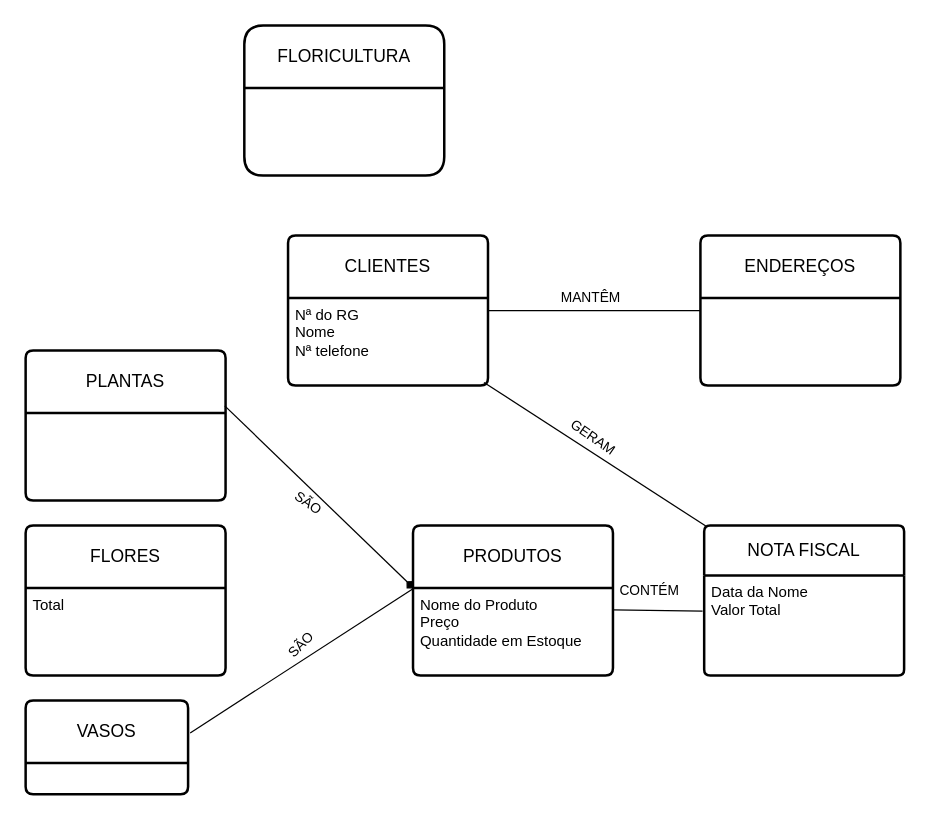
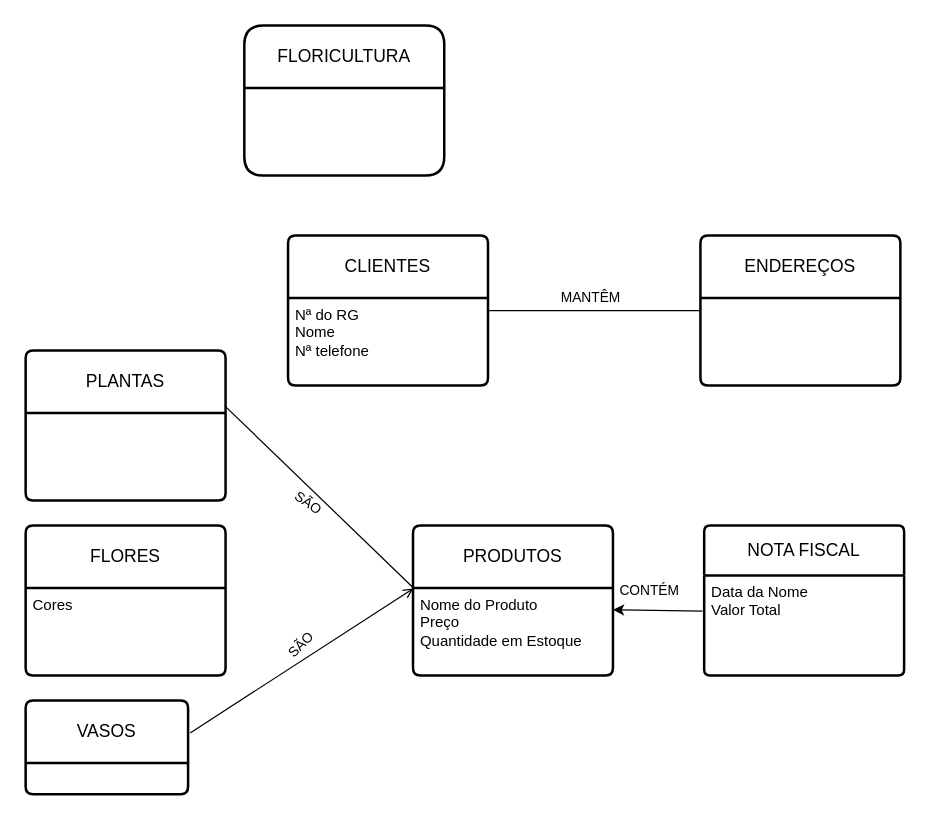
edge "Nª do RG Nome Nª telefone" -- "NOTA FISCAL": removed, label "GERAM"
edge "PLANTAS" -> "PRODUTOS": arrowhead diamond -> none
edge "PRODUTOS" -- "VASOS": arrowhead none -> open
node "Total": label "Total" -> "Cores"
edge "Data da Nome Valor Total" -- "Nome do Produto Preço Quantidade em Estoque": arrowhead none -> classic
